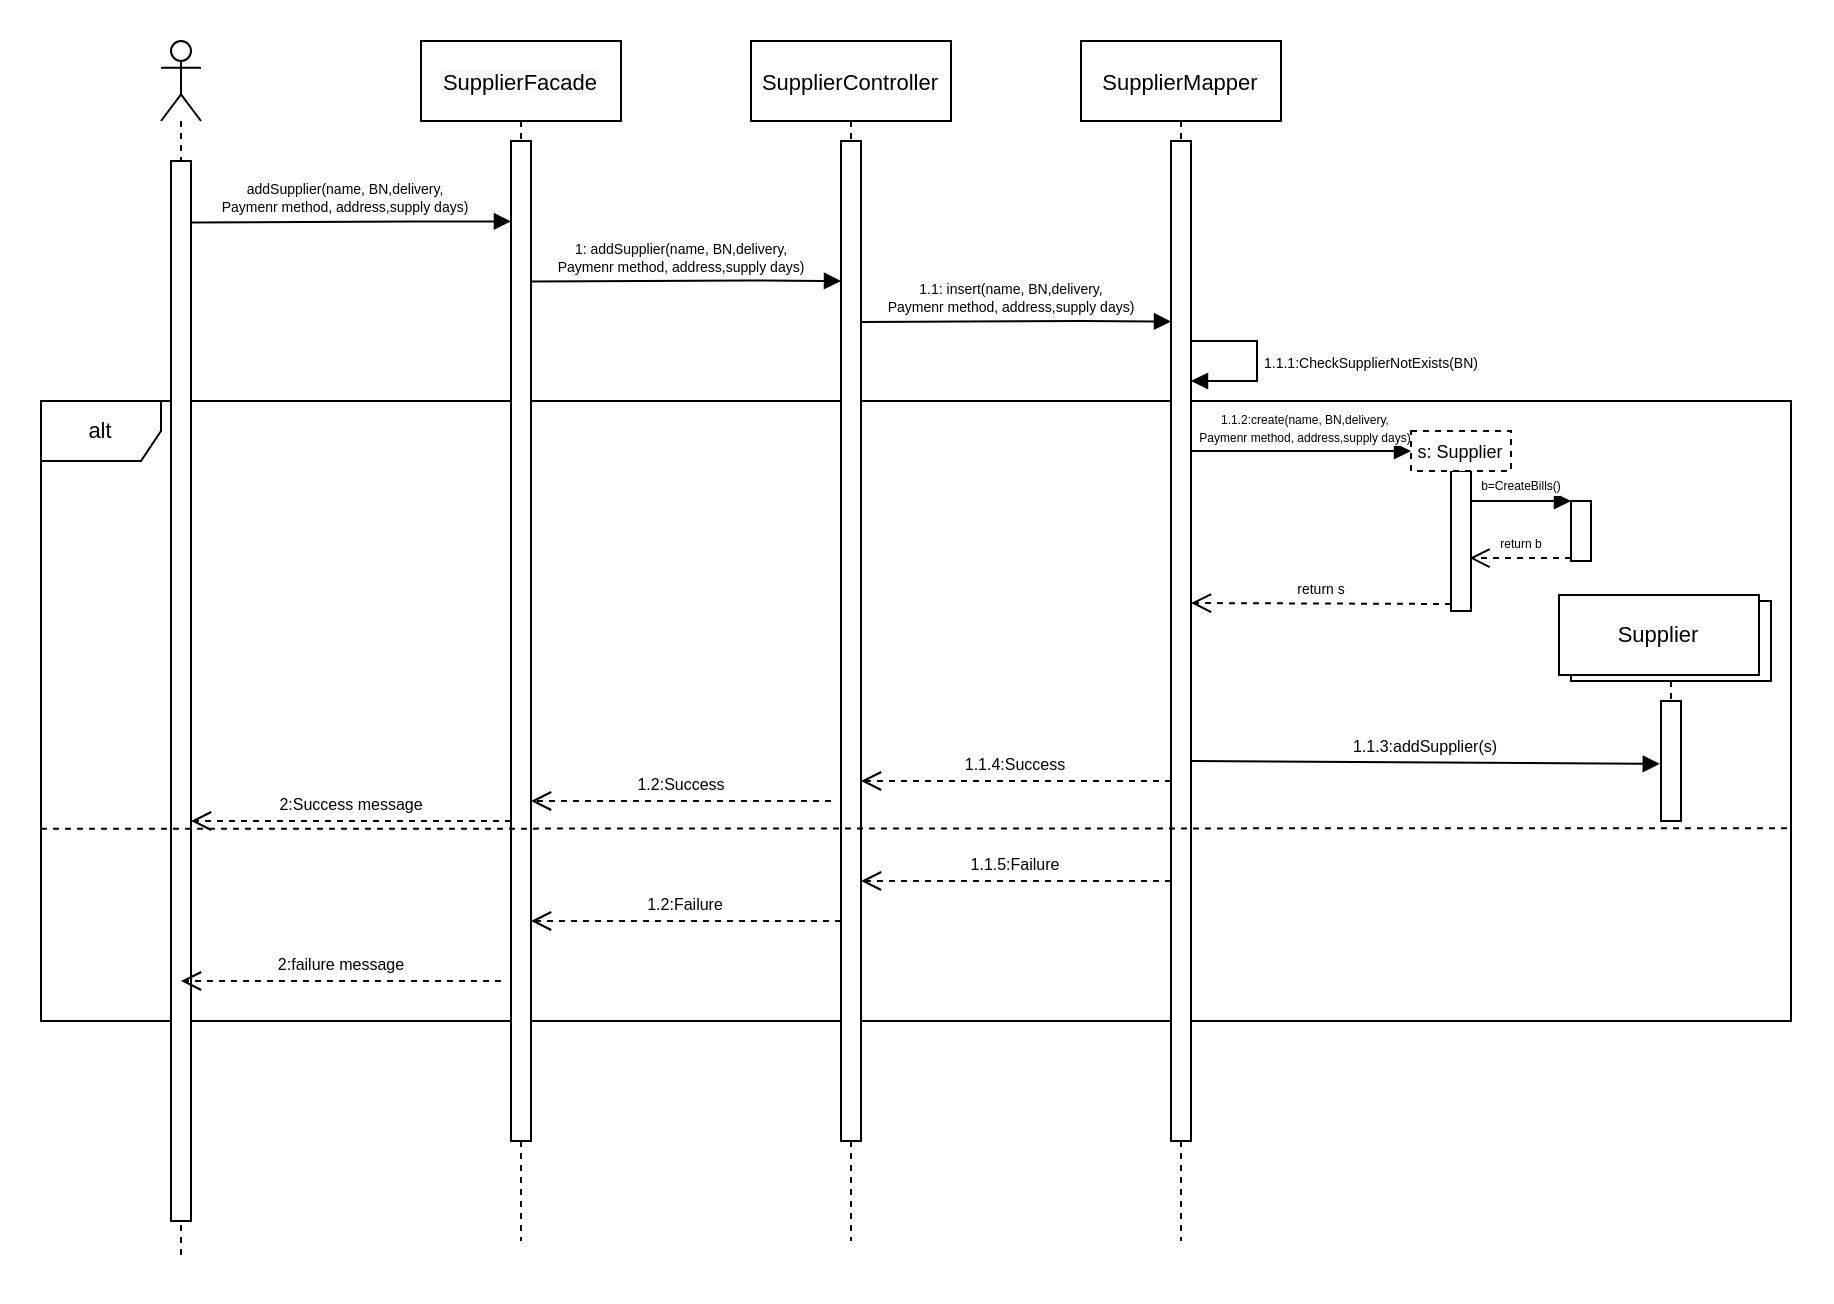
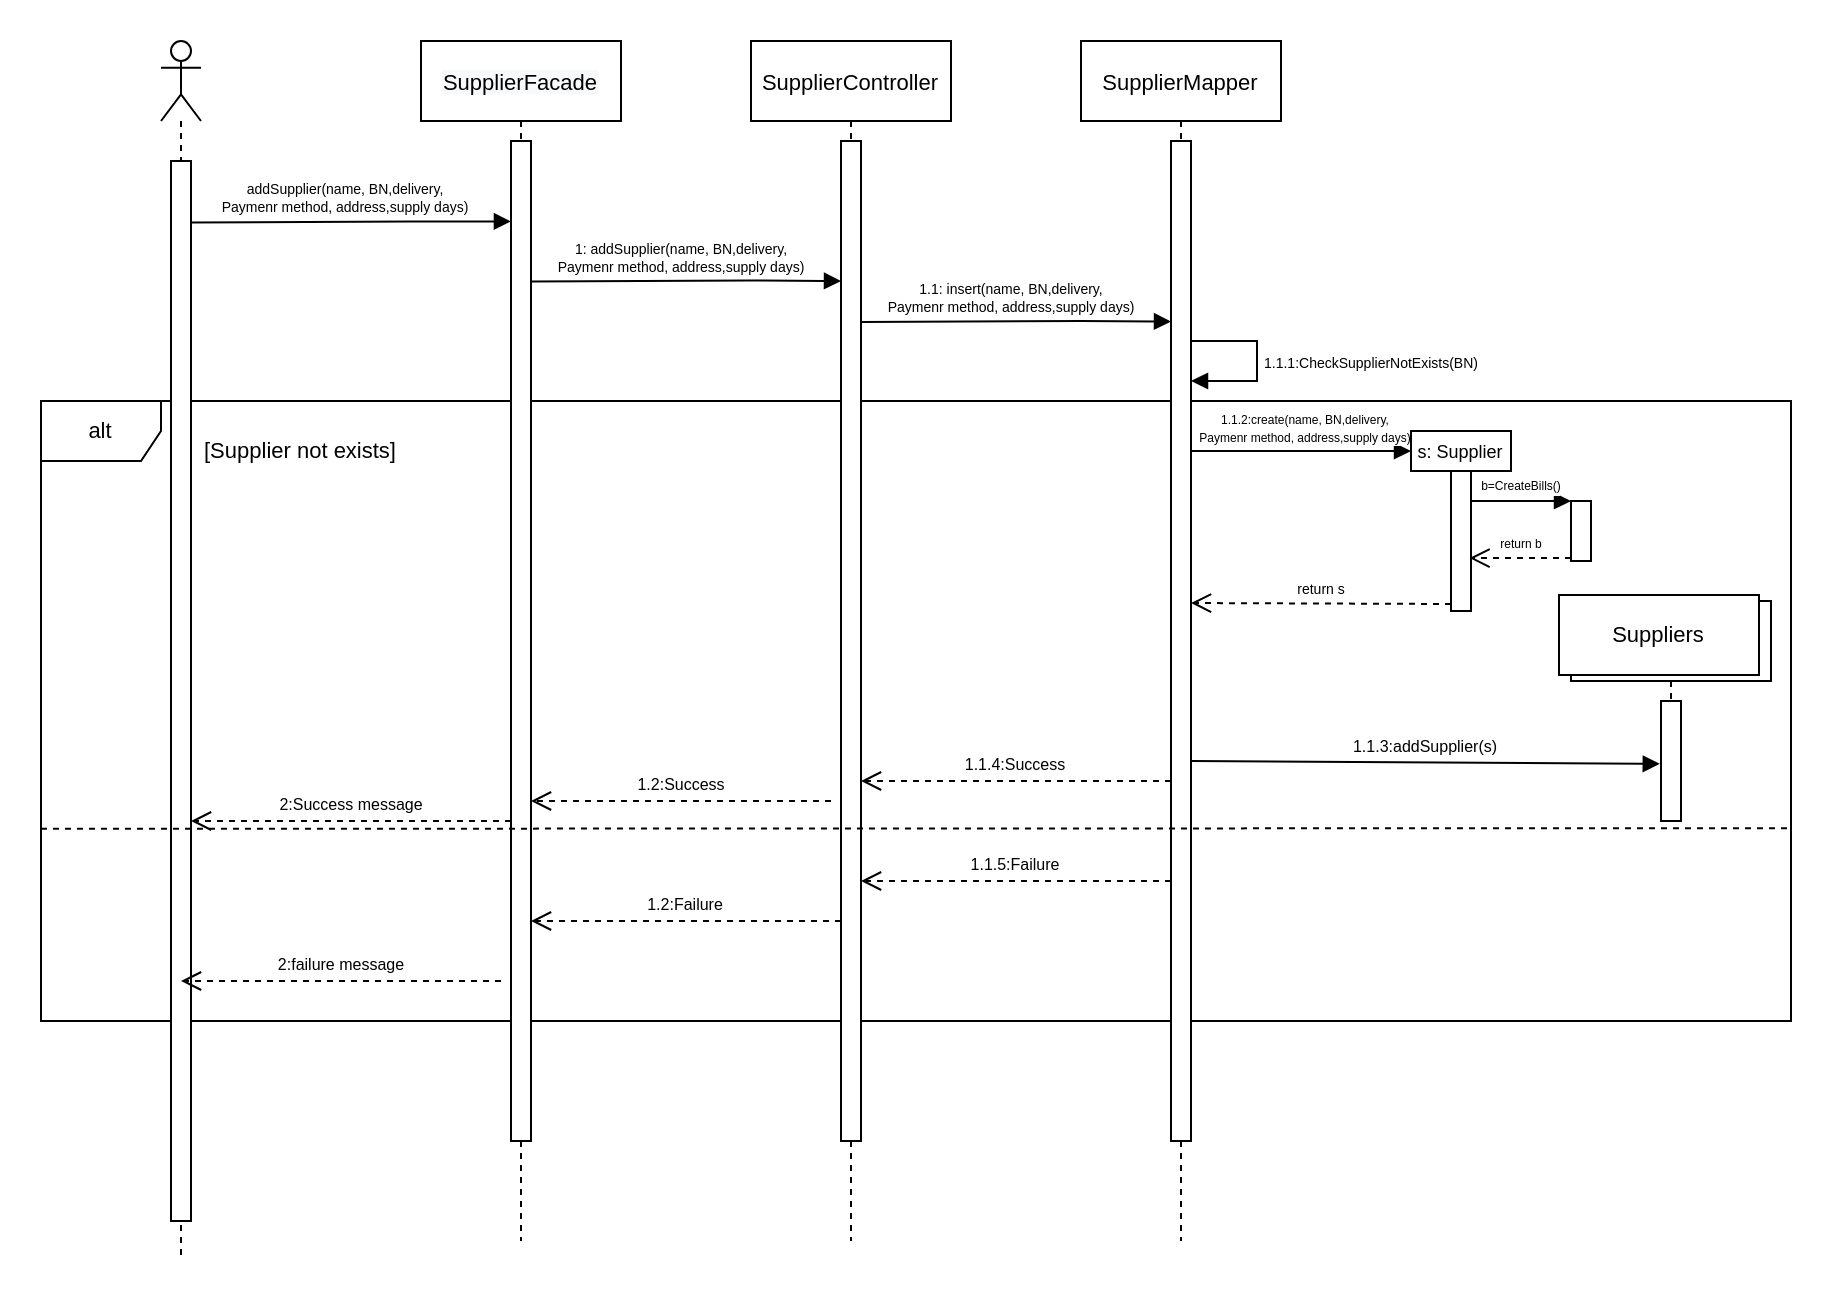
node "[Supplier not exists]": added
node "s: Supplier": style dashed -> solid
node "Supplier": label "Supplier" -> "Suppliers"
